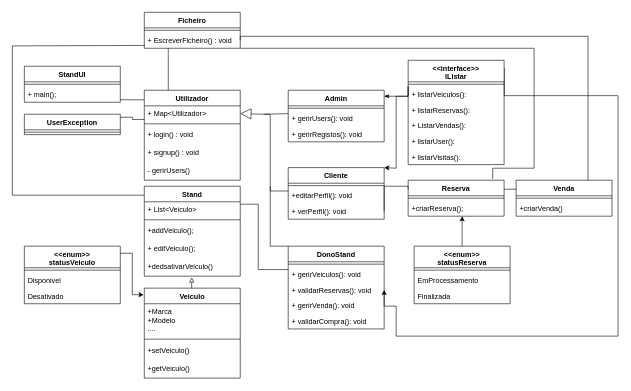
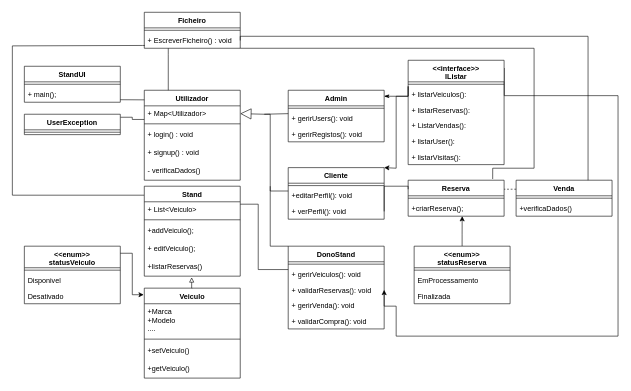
node "- gerirUsers()": label "- gerirUsers()" -> "- verificaDados()"
edge "Reserva" -- "Venda": style solid -> dashed
node "+criarVenda()": label "+criarVenda()" -> "+verificaDados()"
node "+dedsativarVeiculo()": label "+dedsativarVeiculo()" -> "+listarReservas()"
